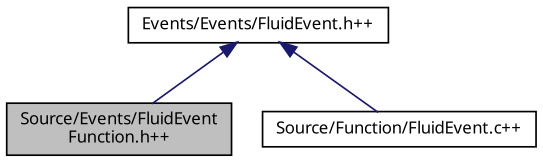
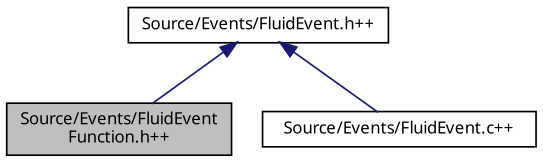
node "Events/Events/FluidEvent.h++": label "Events/Events/FluidEvent.h++" -> "Source/Events/FluidEvent.h++"
node "Source/Function/FluidEvent.c++": label "Source/Function/FluidEvent.c++" -> "Source/Events/FluidEvent.c++"
